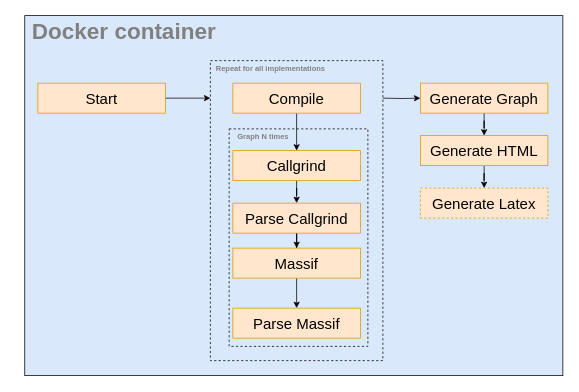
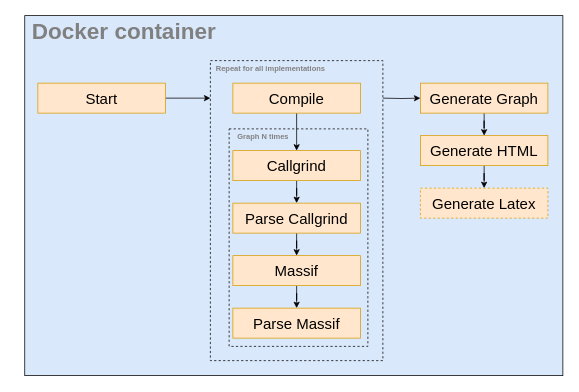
node "Massif": moved (297, 263) -> (297, 270)
